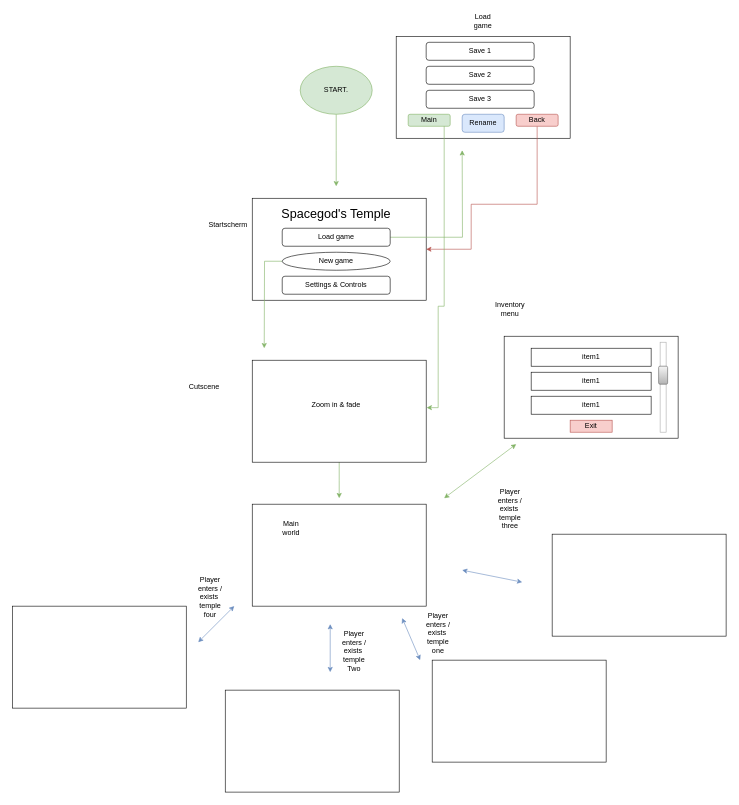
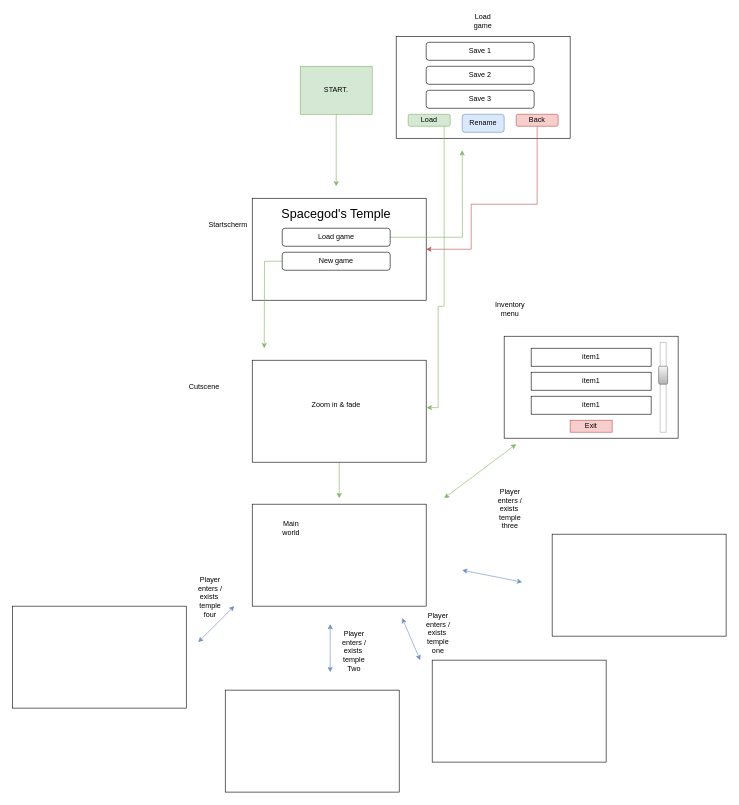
node "START.": shape ellipse -> rectangle
node "Main": label "Main" -> "Load"
node "New game": shape ellipse -> rounded rectangle
node "Settings & Controls": removed
